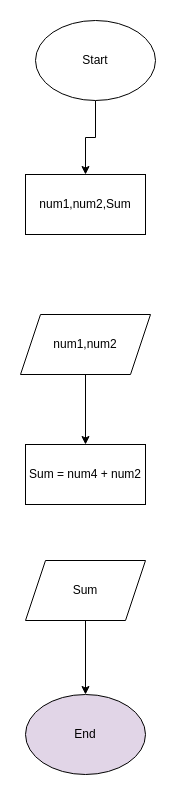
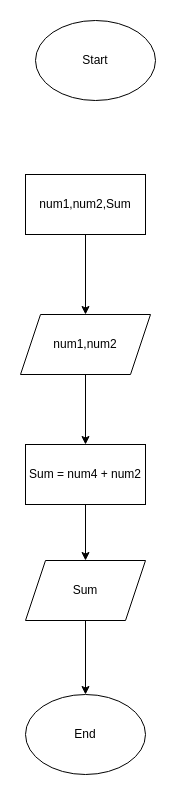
edge "Start" -> "num1,num2,Sum": removed
edge "num1,num2,Sum" -> "num1,num2": added
edge "Sum = num4 + num2" -> "Sum": added
node "End": fillcolor #e1d5e7 -> #ffffff
